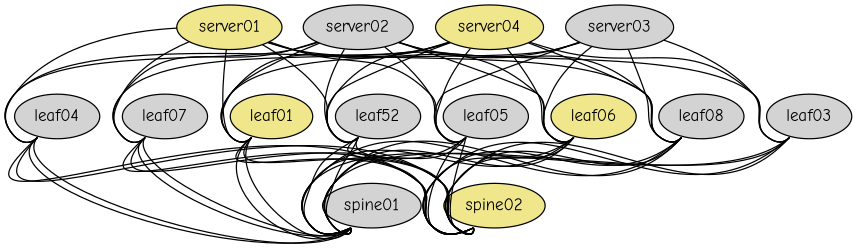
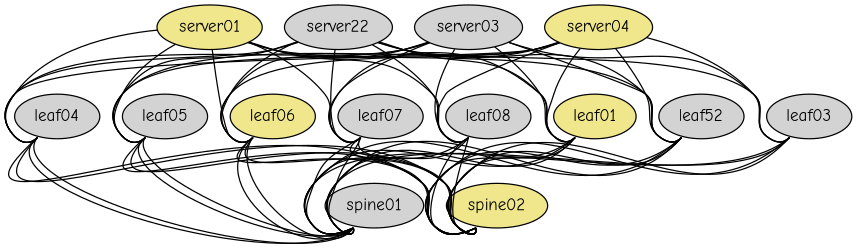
node "server02": label "server02" -> "server22"
edge "server03" -- "leaf04": added
edge "server03" -- "leaf07": added
